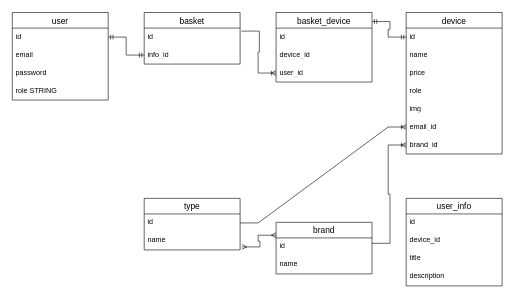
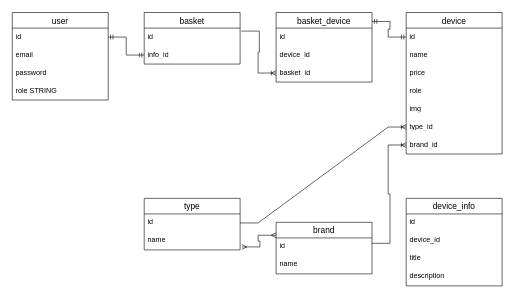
node "user_id": label "user_id" -> "basket_id"
node "email_id": label "email_id" -> "type_id"
node "user_info": label "user_info" -> "device_info"
